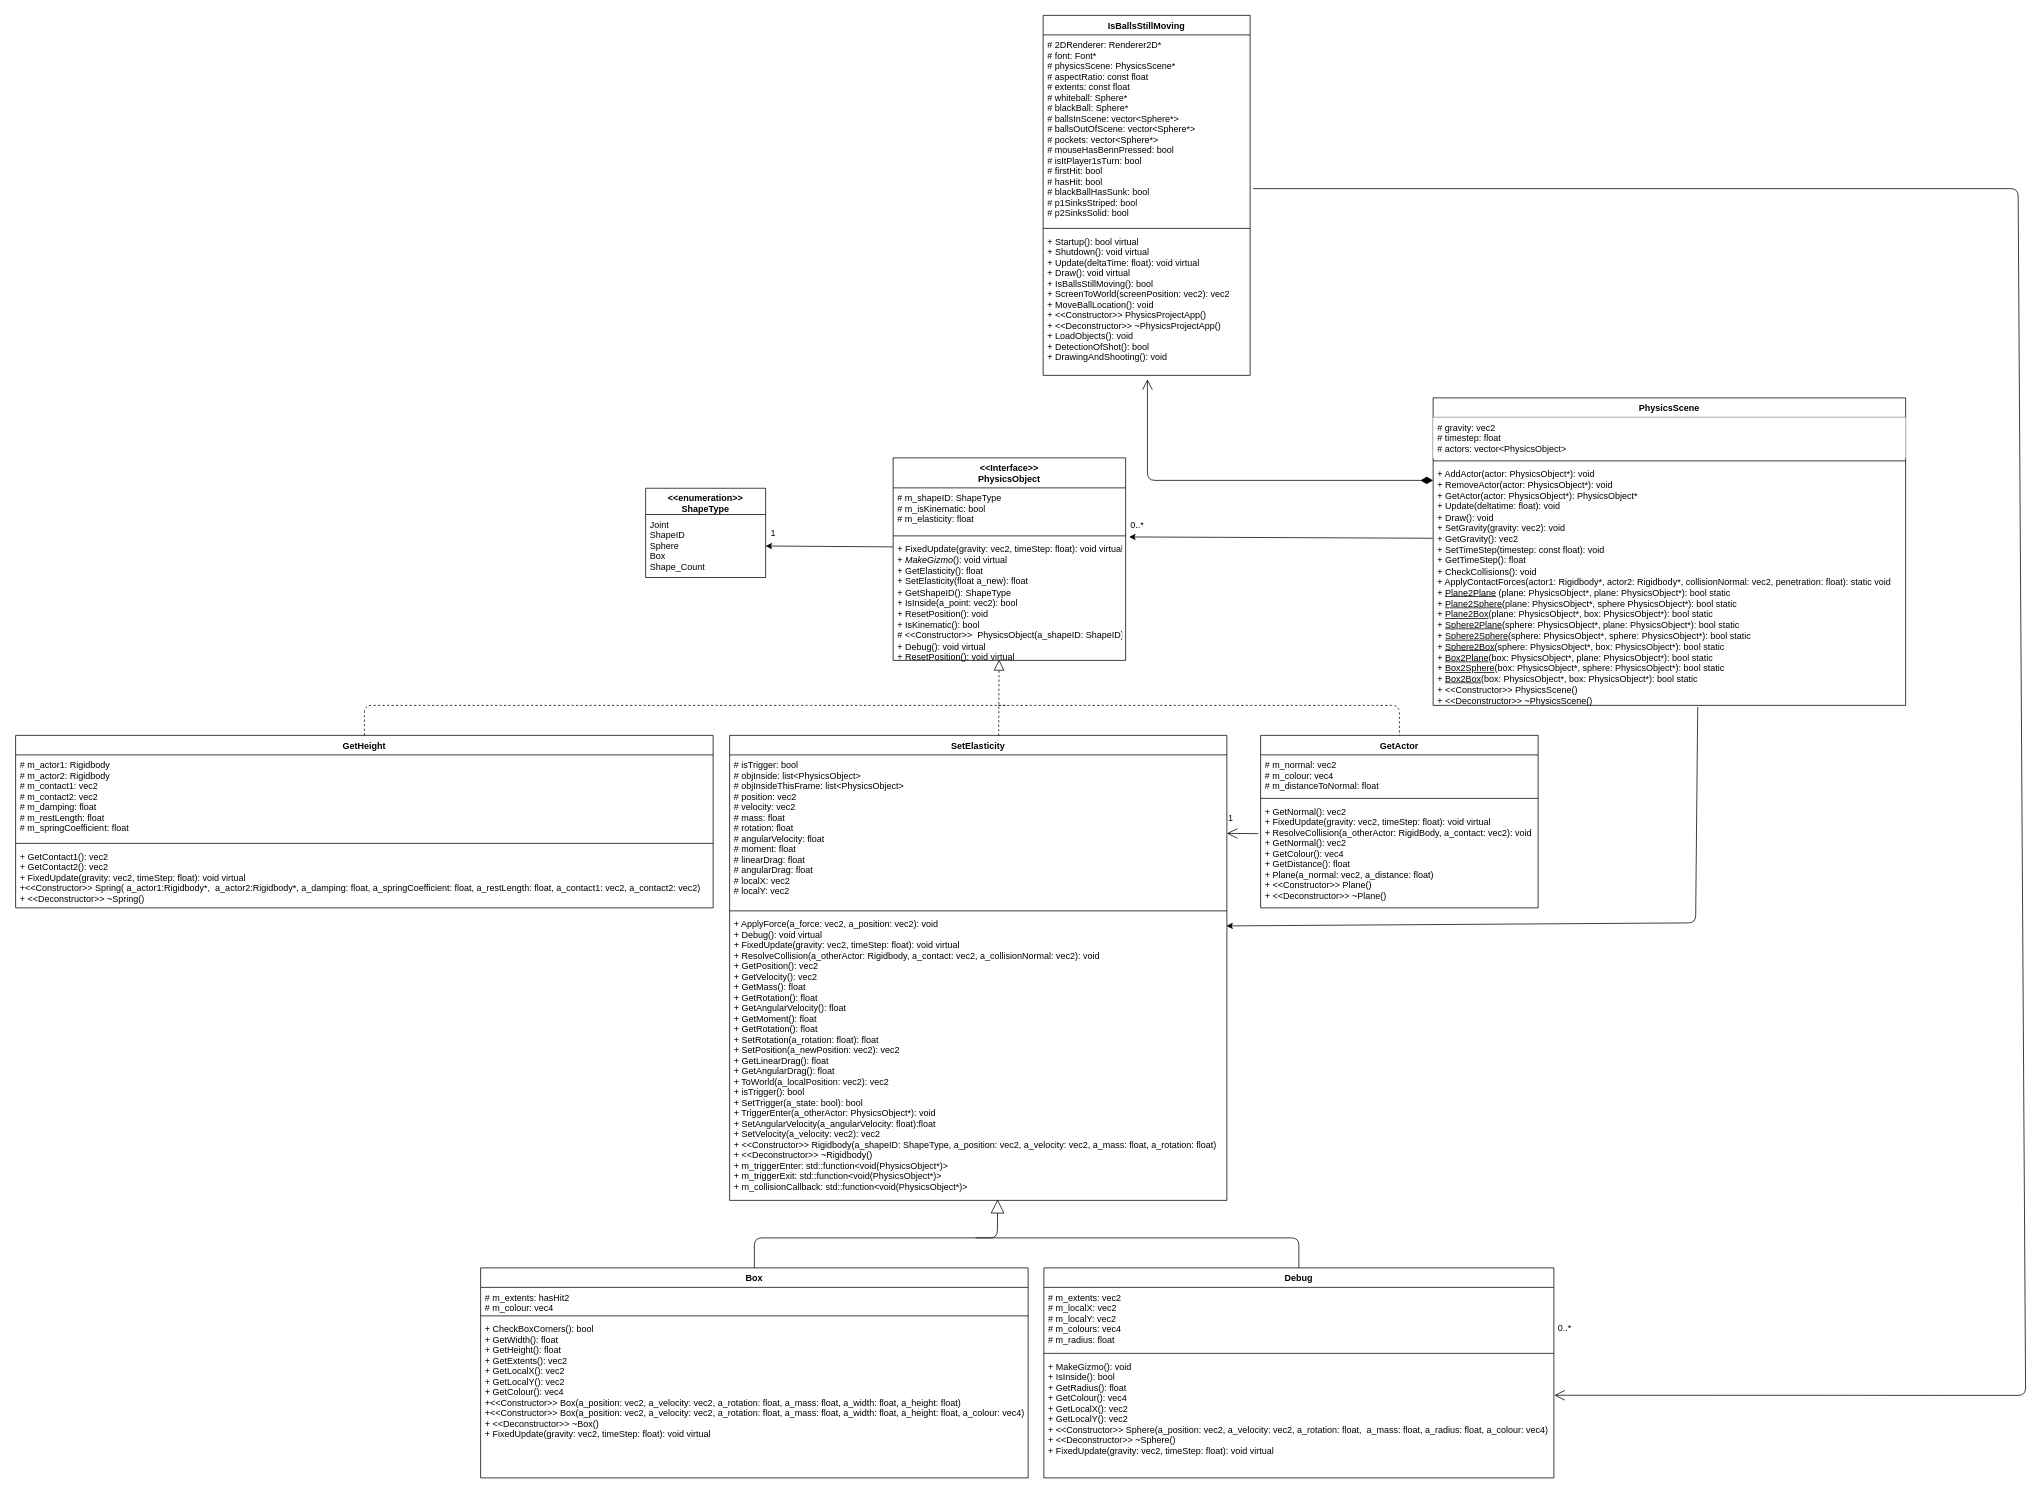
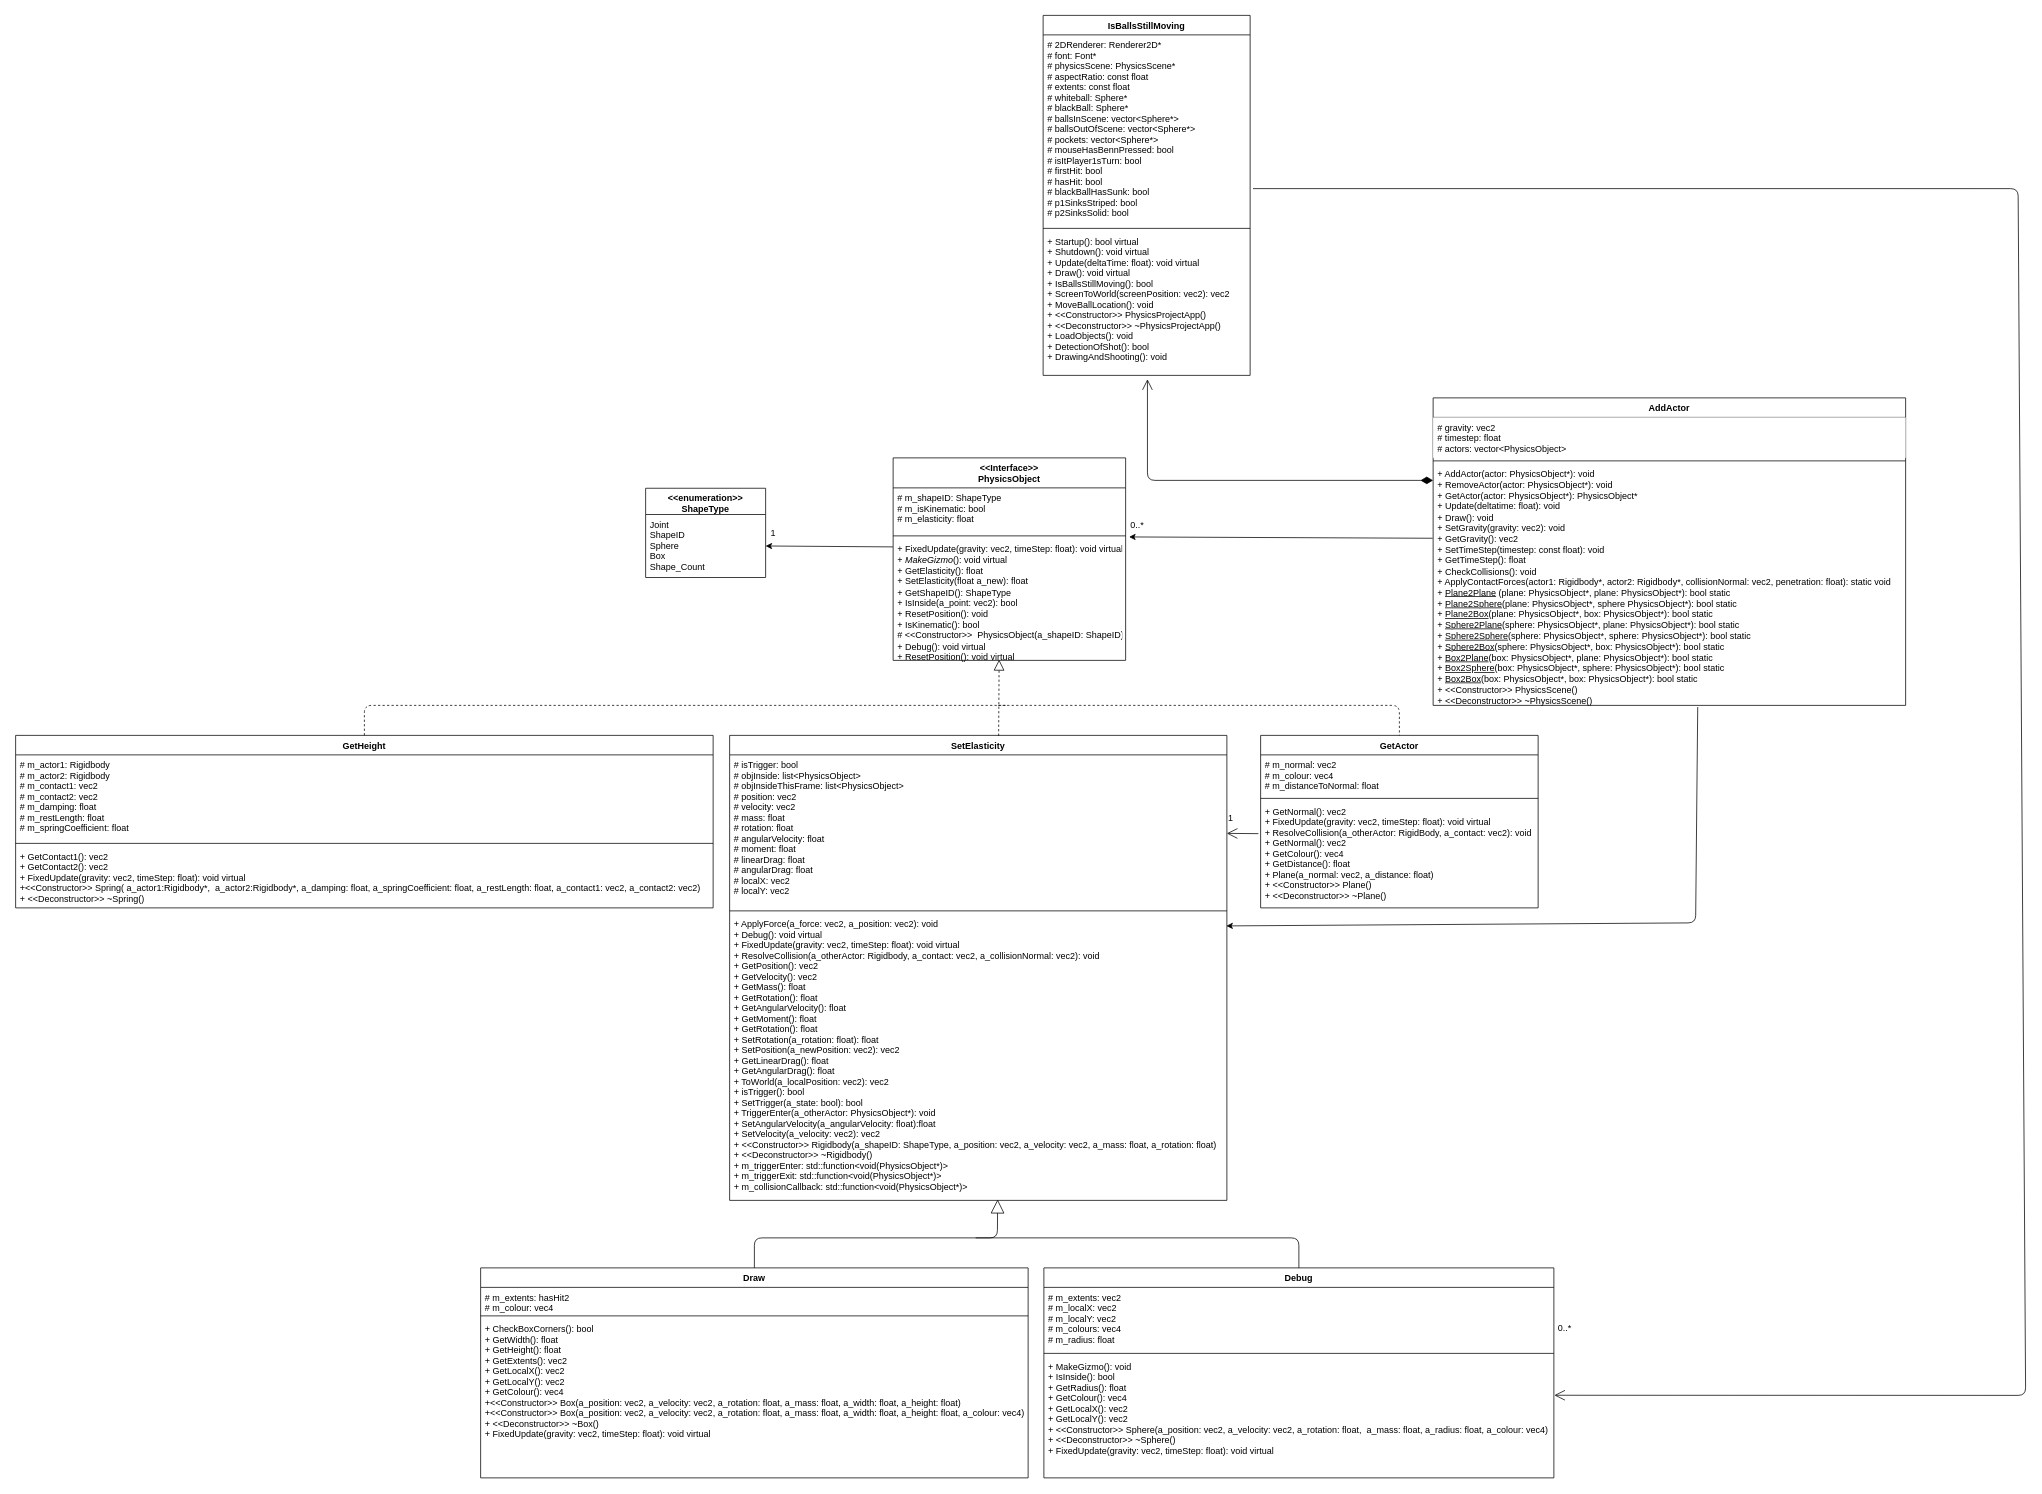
node "PhysicsScene": label "PhysicsScene" -> "AddActor"
node "Box": label "Box" -> "Draw"
